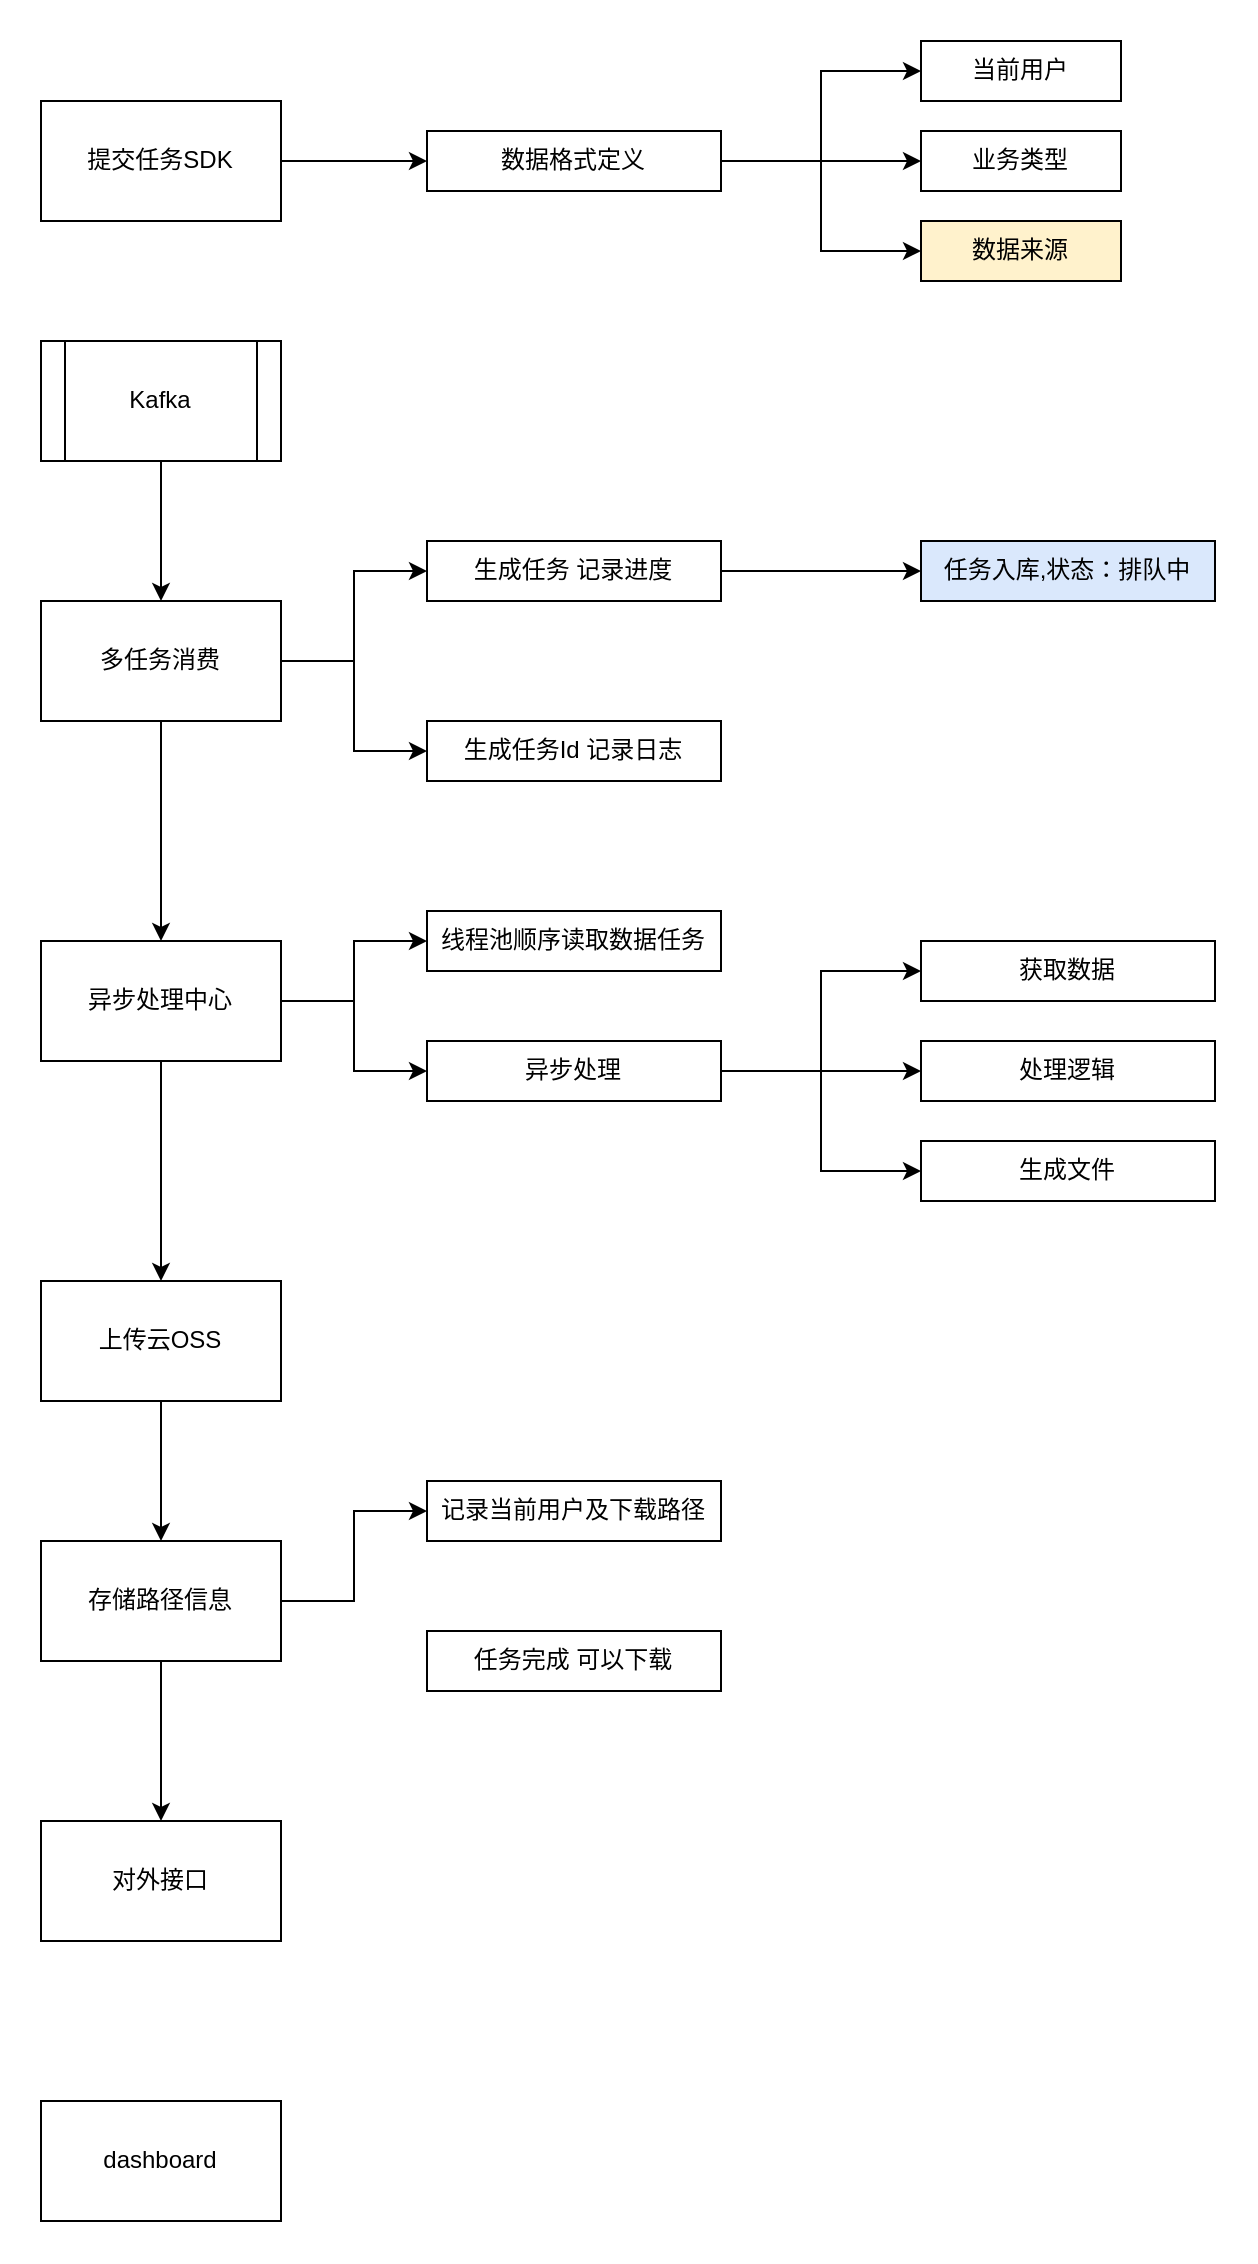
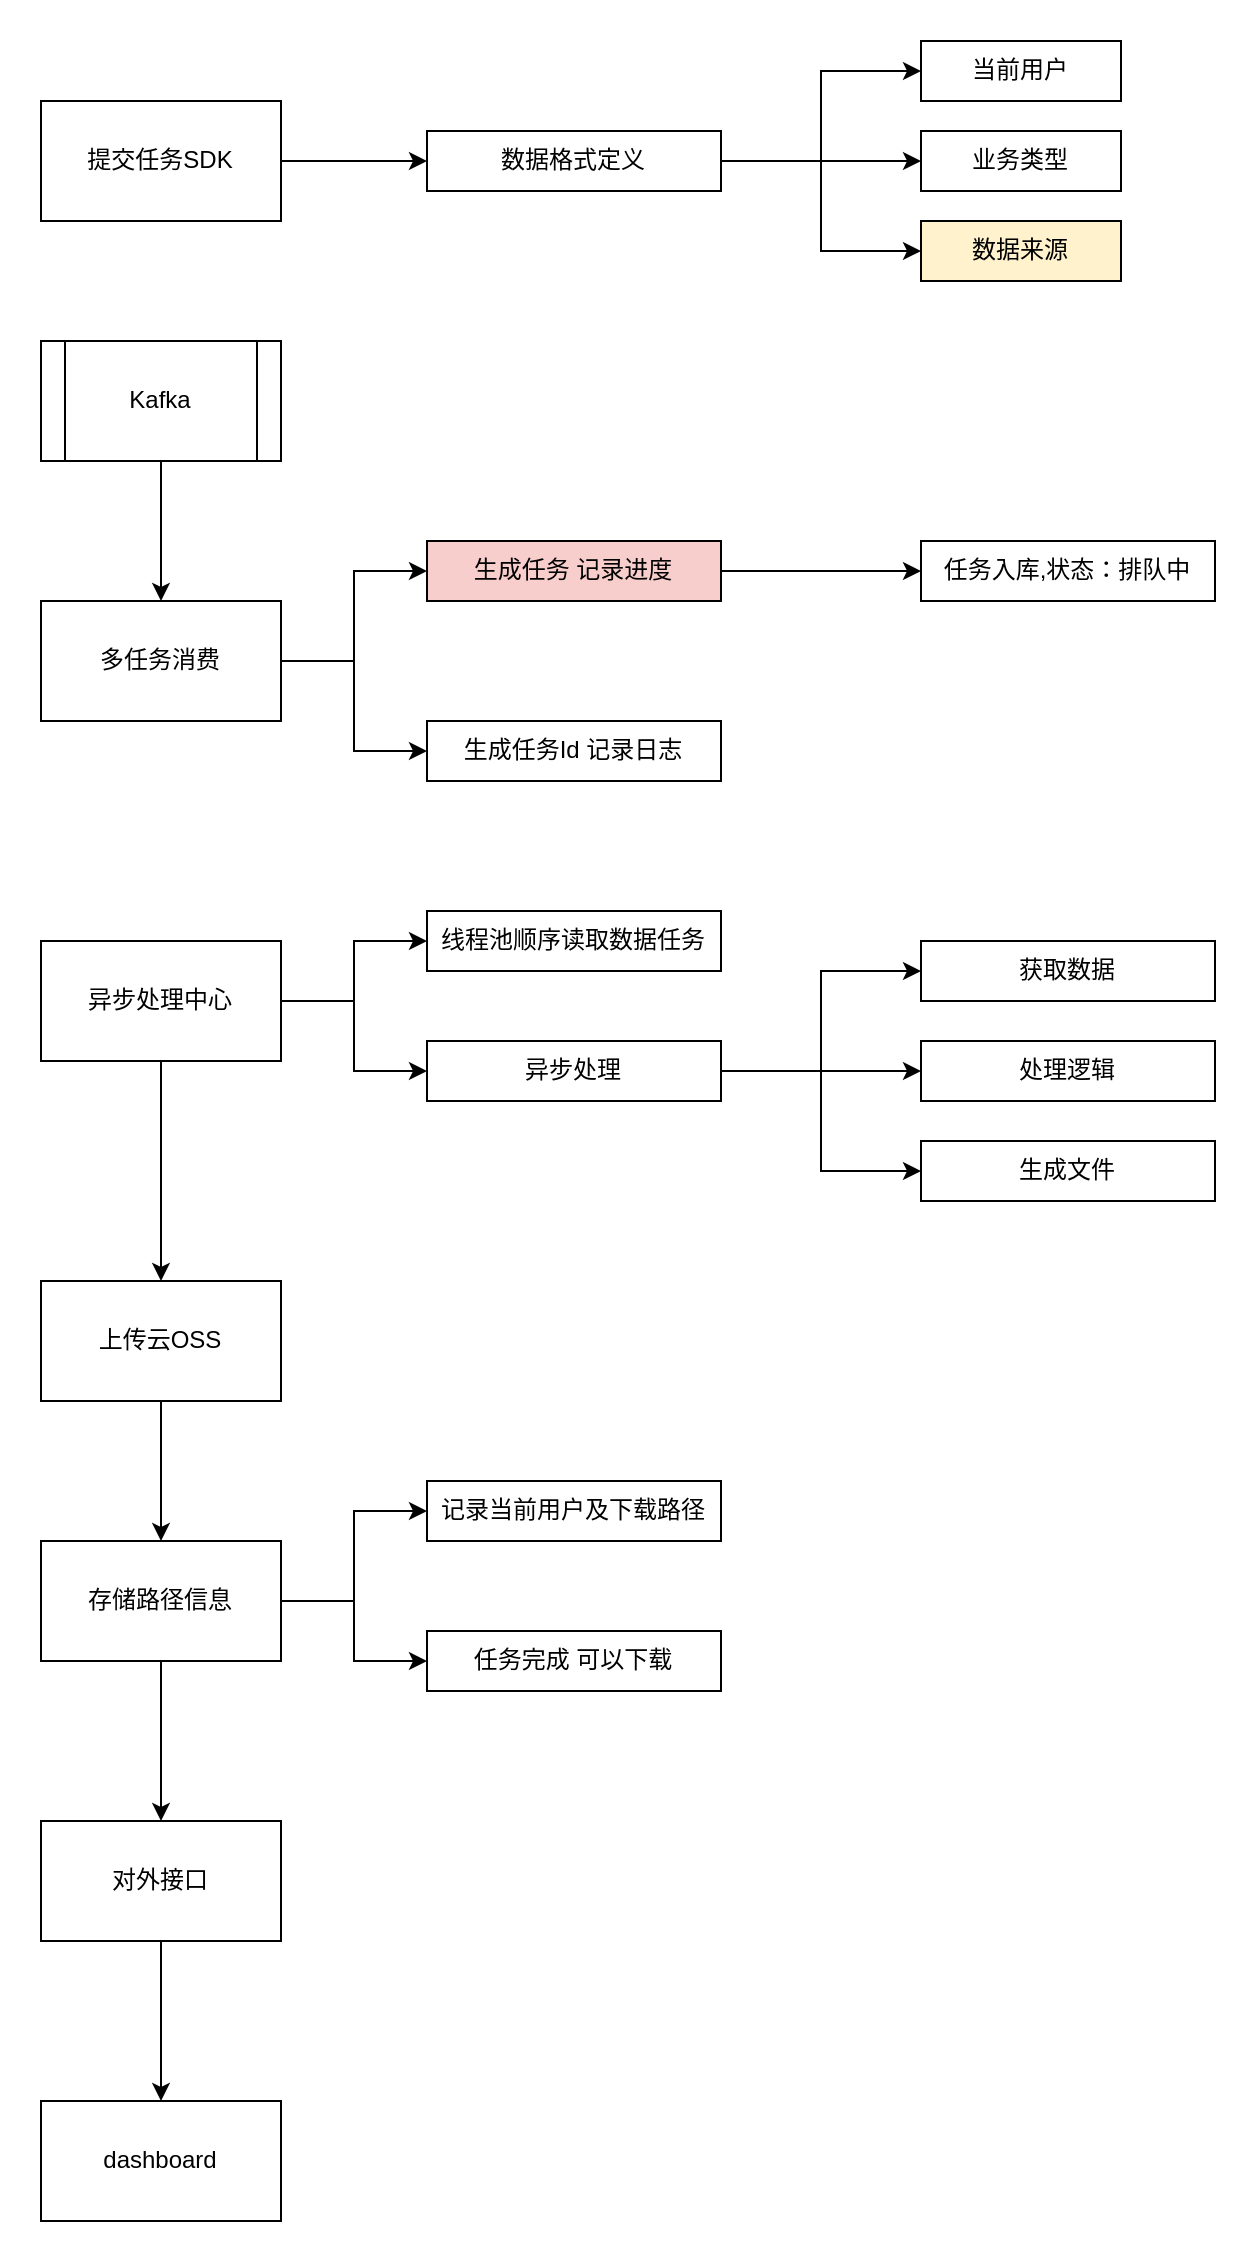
node "生成任务 记录进度": fillcolor #ffffff -> #f8cecc
node "任务入库,状态：排队中": fillcolor #dae8fc -> #ffffff
edge "多任务消费" -> "异步处理中心": removed
edge "存储路径信息" -> "任务完成 可以下载": added
edge "对外接口" -> "dashboard": added
